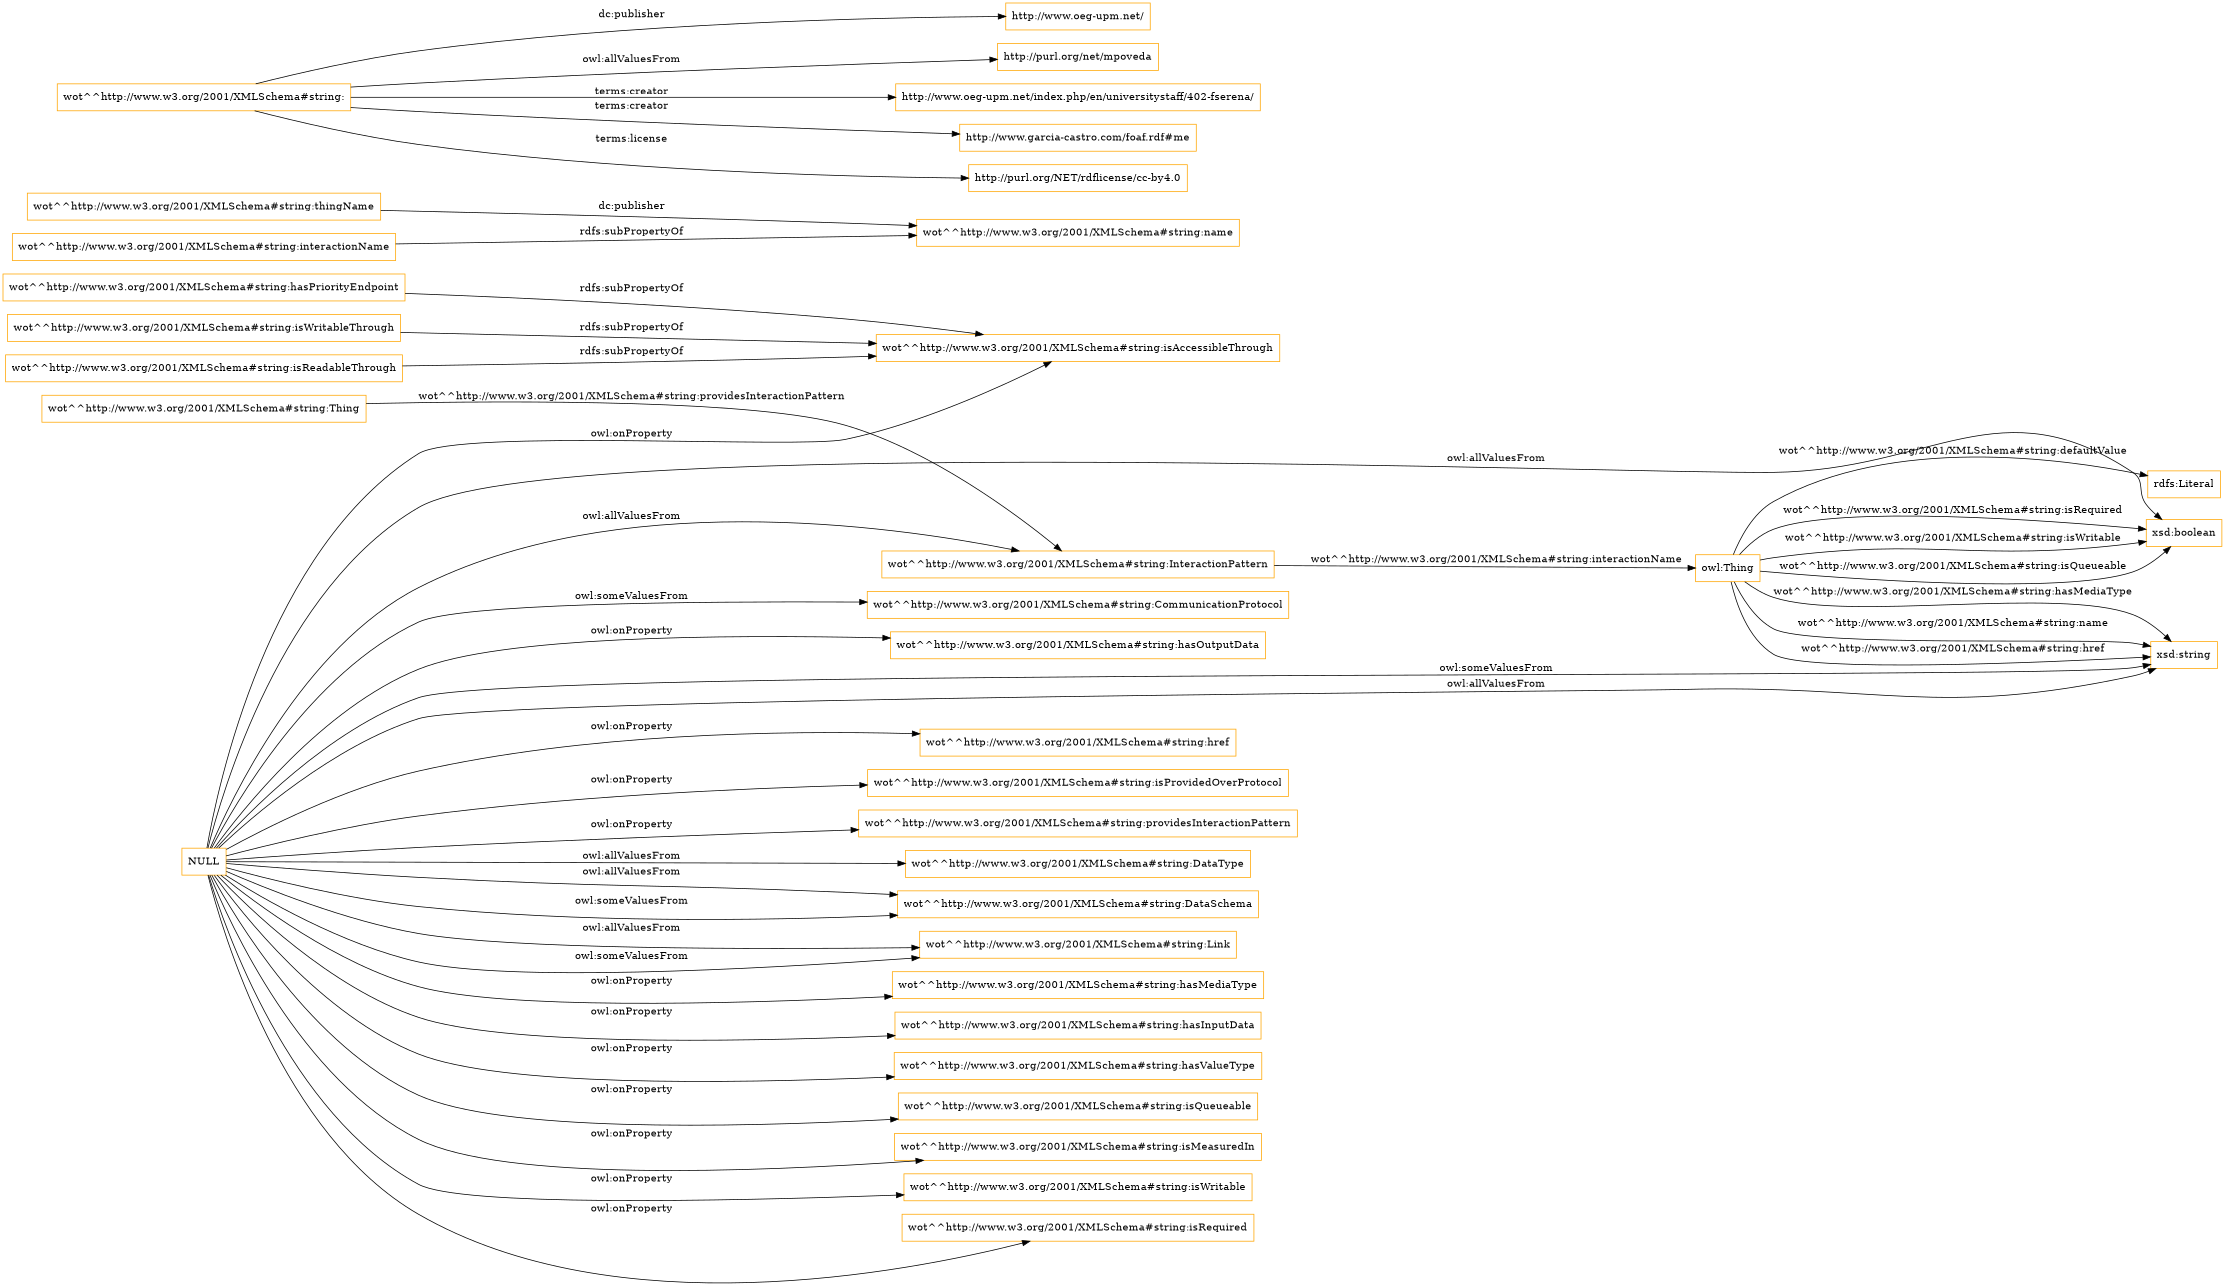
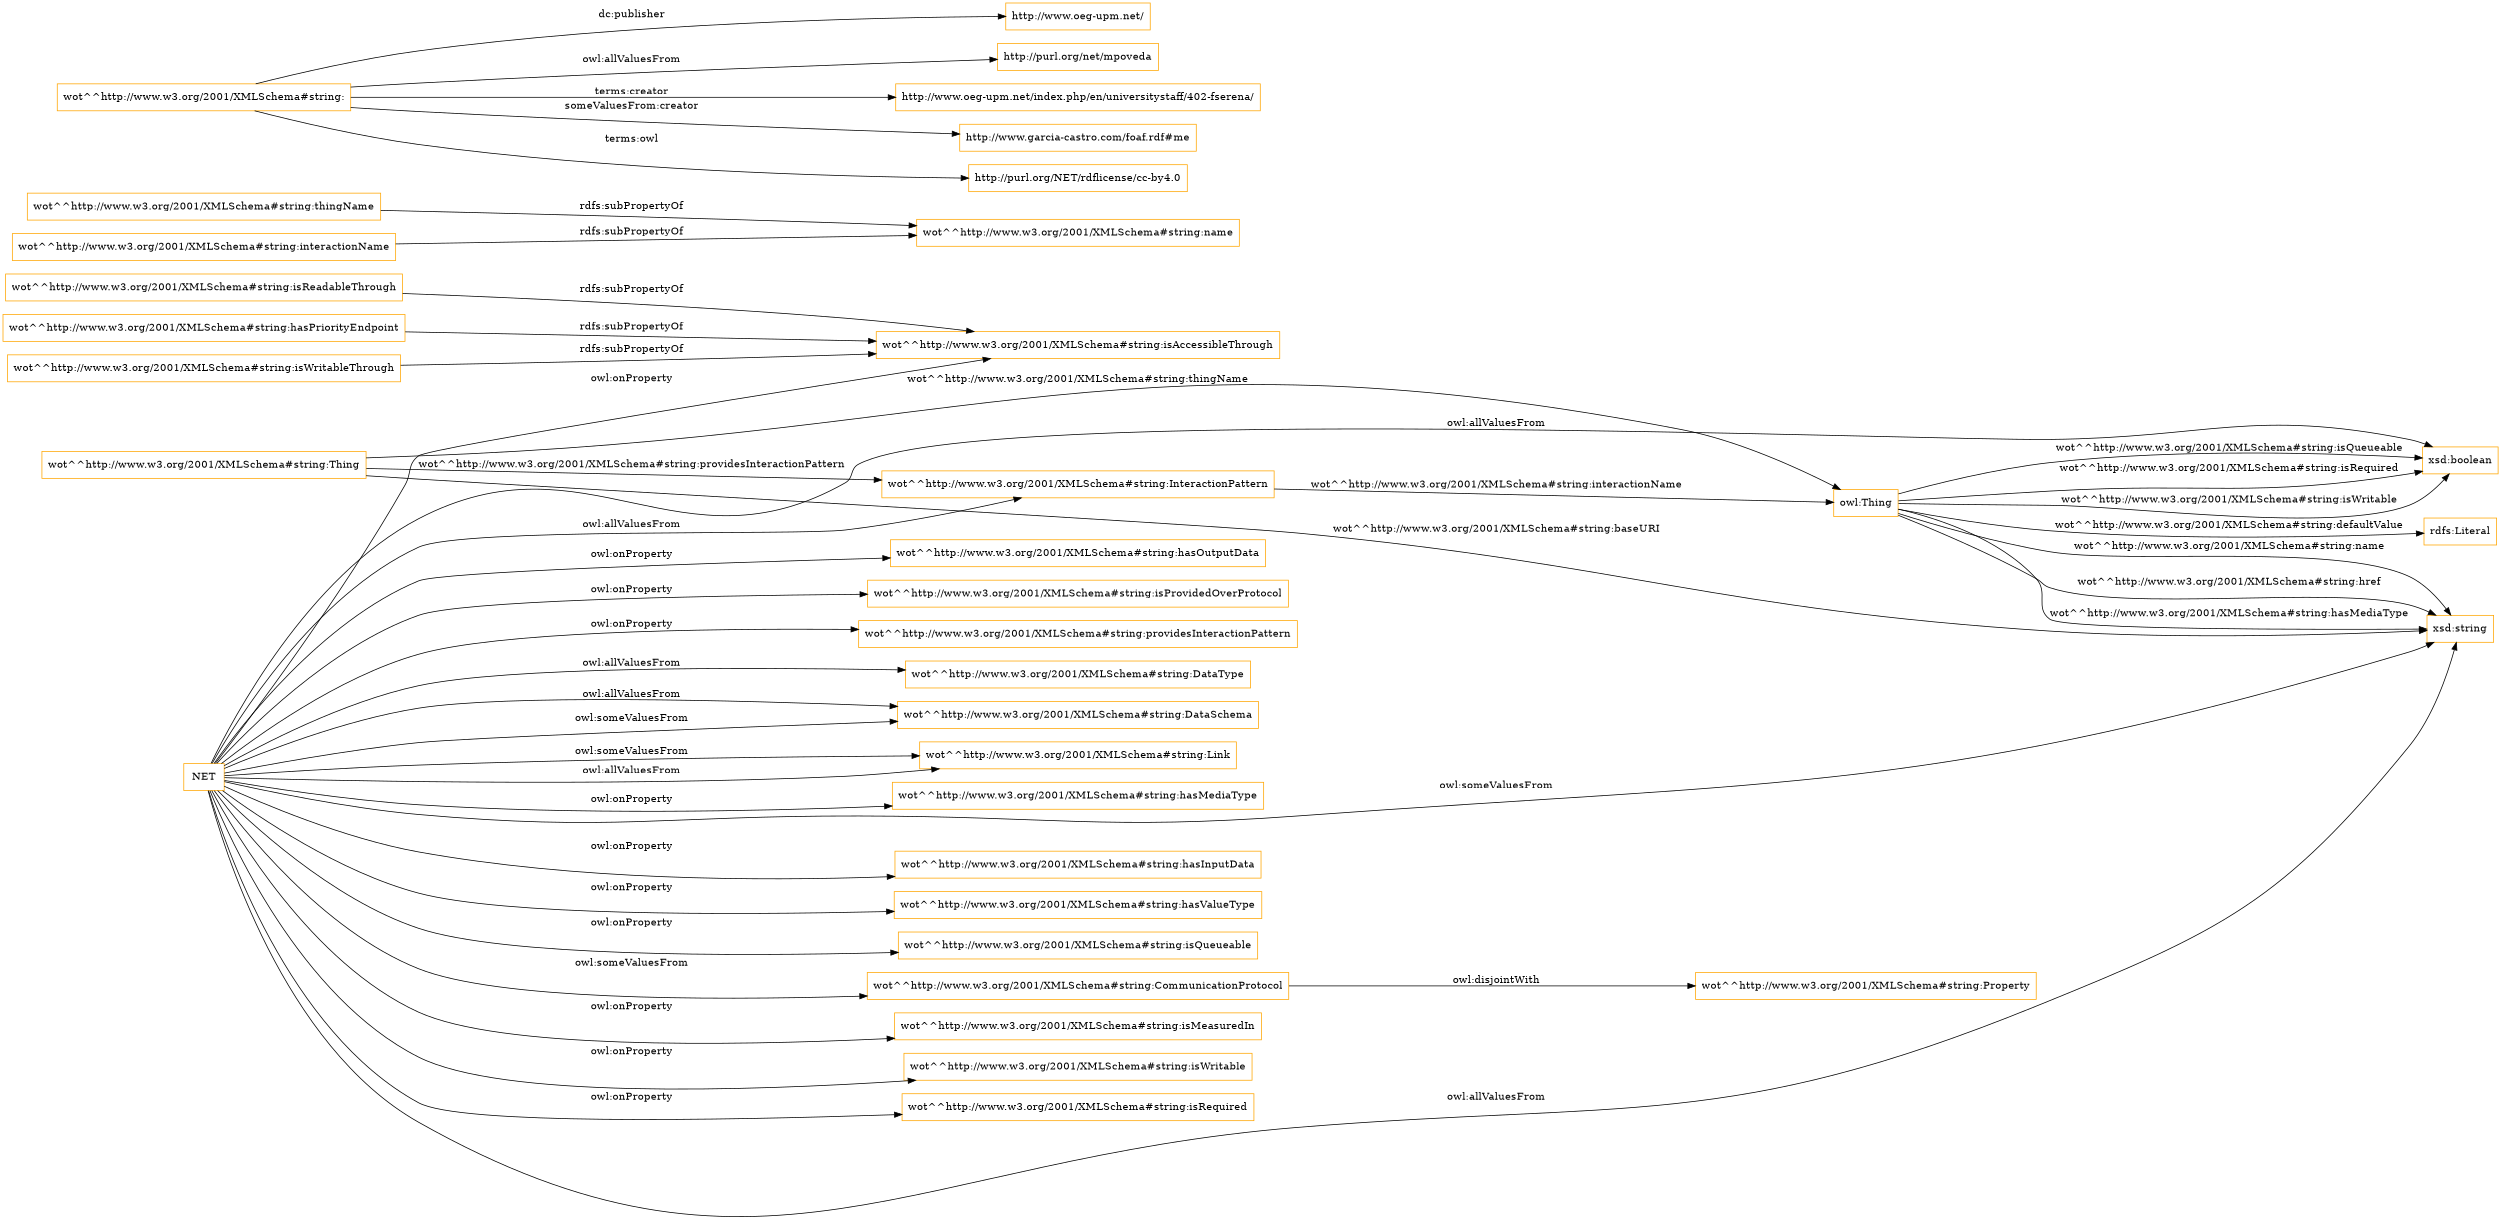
edge "wot^^http://www.w3.org/2001/XMLSchema#string:" -> "http://www.garcia-castro.com/foaf.rdf#me": label "terms:creator" -> "someValuesFrom:creator"
edge "wot^^http://www.w3.org/2001/XMLSchema#string:" -> "http://purl.org/NET/rdflicense/cc-by4.0": label "terms:license" -> "terms:owl"
edge "wot^^http://www.w3.org/2001/XMLSchema#string:thingName" -> "wot^^http://www.w3.org/2001/XMLSchema#string:name": label "dc:publisher" -> "rdfs:subPropertyOf"
edge "wot^^http://www.w3.org/2001/XMLSchema#string:Thing" -> "owl:Thing": added, label "wot^^http://www.w3.org/2001/XMLSchema#string:thingName"
edge "wot^^http://www.w3.org/2001/XMLSchema#string:Thing" -> "xsd:string": added, label "wot^^http://www.w3.org/2001/XMLSchema#string:baseURI"
node "wot^^http://www.w3.org/2001/XMLSchema#string:href": removed
node "NULL": label "NULL" -> "NET"
node "wot^^http://www.w3.org/2001/XMLSchema#string:Property": added
